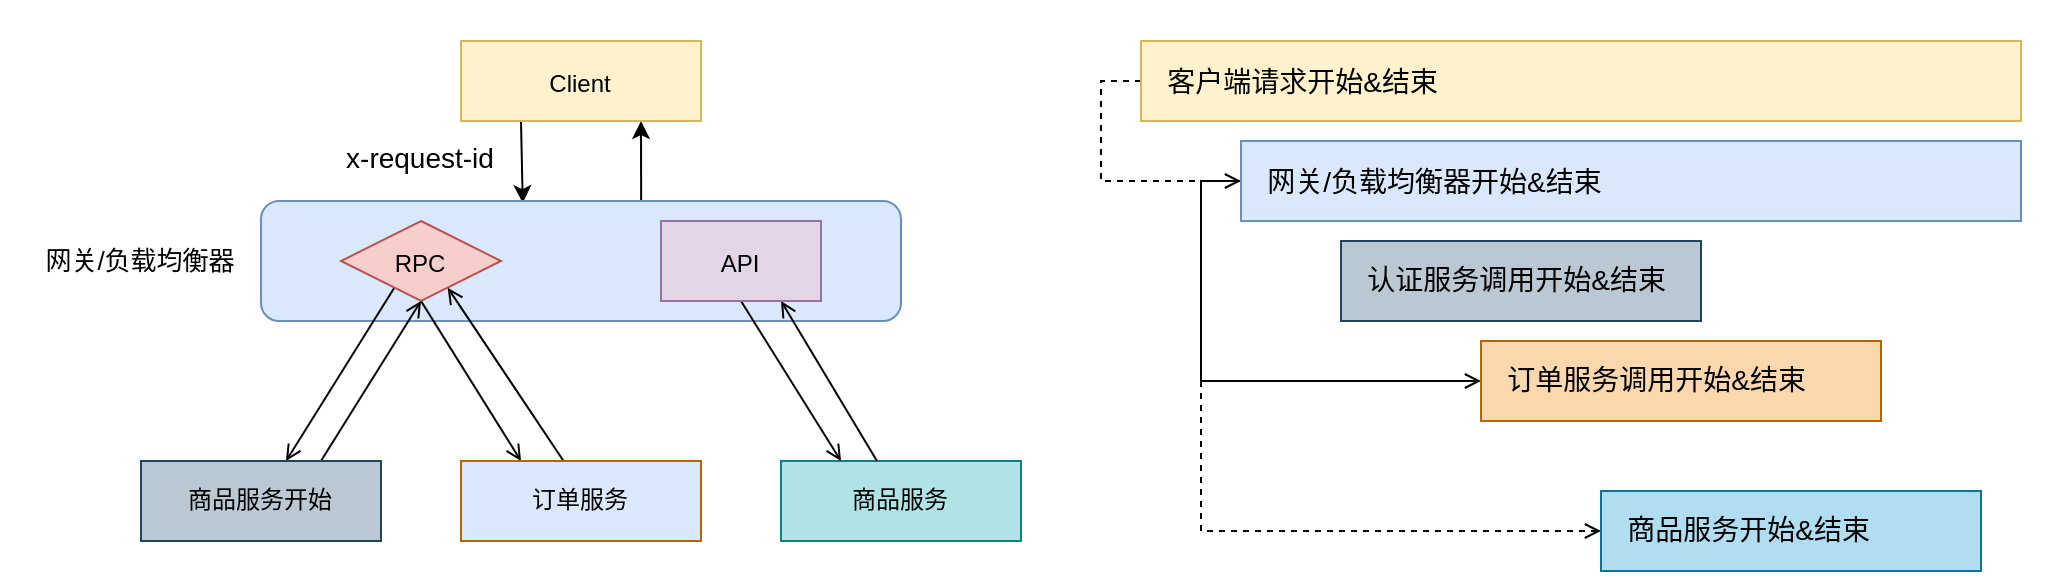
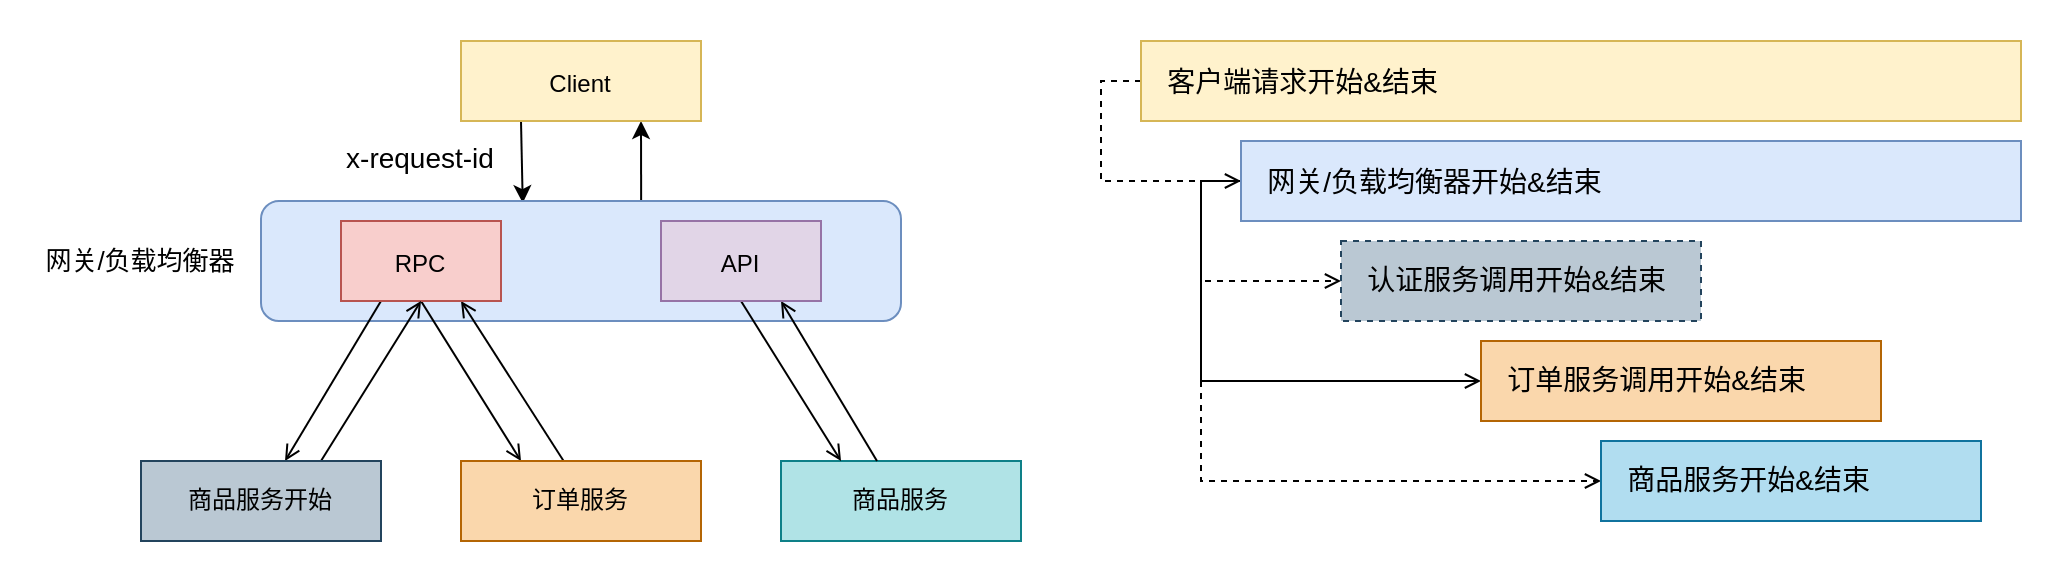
node "RPC": shape diamond -> rectangle
edge "网关/负载均衡器开始&结束" -> "认证服务调用开始&结束": added
node "认证服务调用开始&结束": style solid -> dashed
node "订单服务": fillcolor #dae8fc -> #fad7ac
node "商品服务开始&结束": moved (1791, 531) -> (1791, 481)
